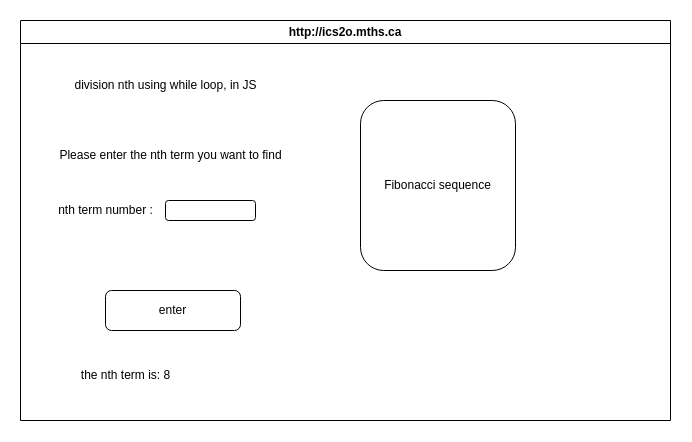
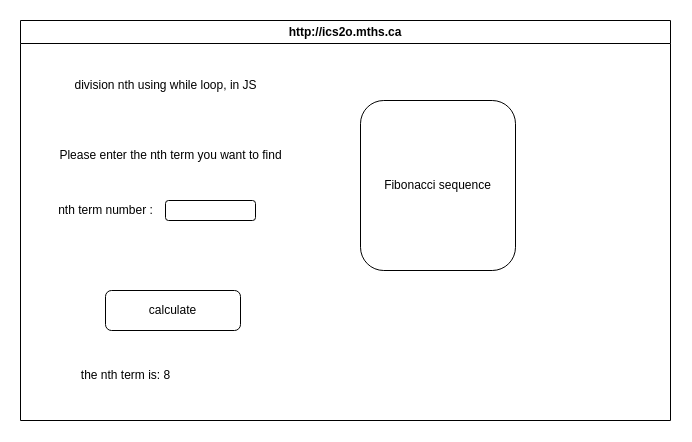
node "enter": label "enter" -> "calculate"
